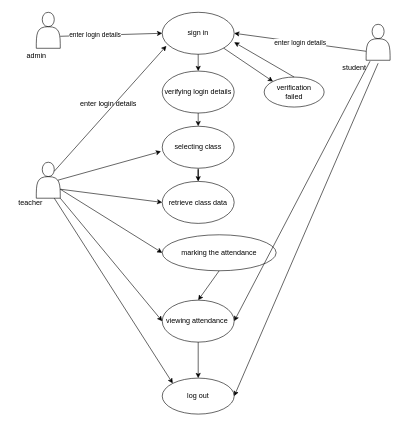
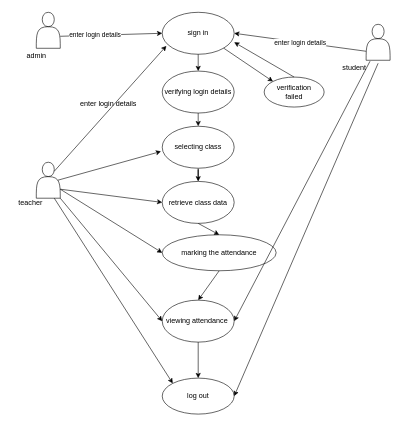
edge "retrieve class data" -> "marking the attendance": added
